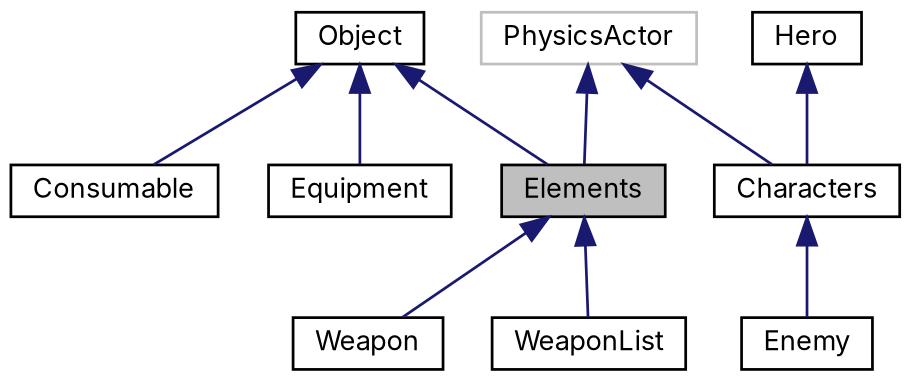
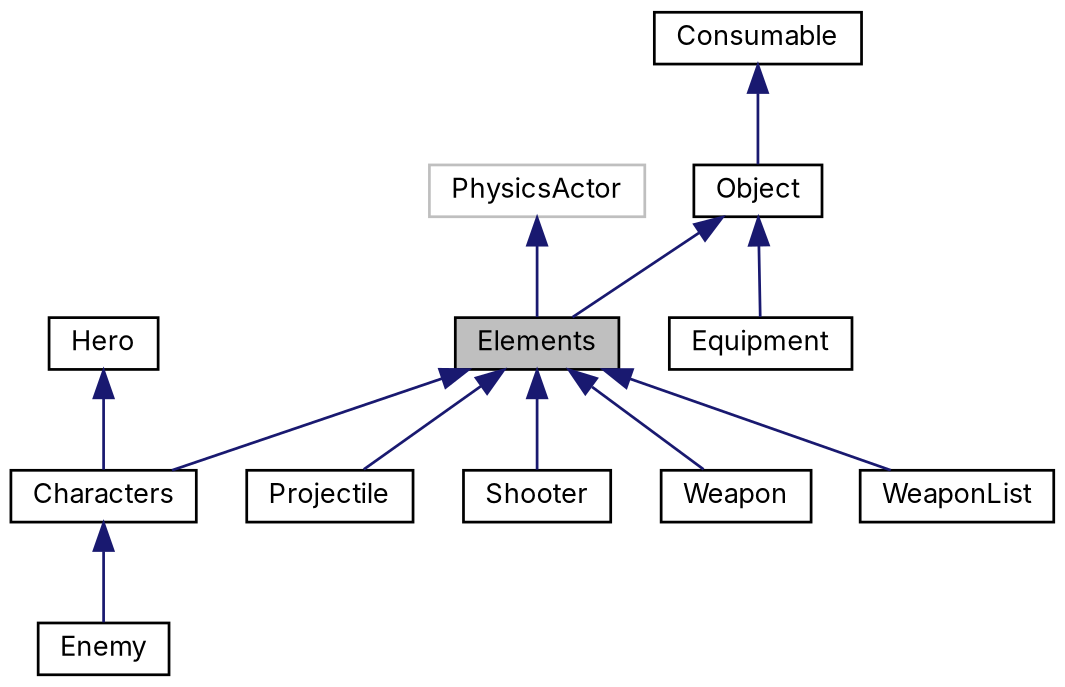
edge "Consumable" -> "Object": reversed
edge "Characters" -> "PhysicsActor": now "Characters" -> "Elements"
node "Projectile": added
node "Shooter": added
